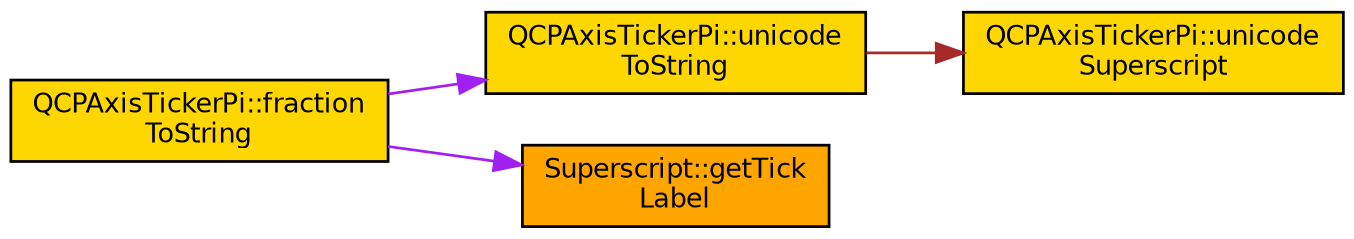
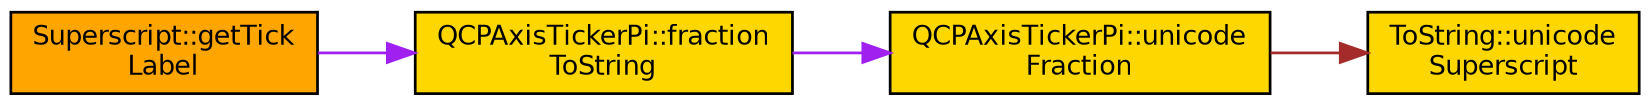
node "QCPAxisTickerPi::unicode ToString": label "QCPAxisTickerPi::unicode ToString" -> "QCPAxisTickerPi::unicode Fraction"
node "QCPAxisTickerPi::unicode Superscript": label "QCPAxisTickerPi::unicode Superscript" -> "ToString::unicode Superscript"
edge "QCPAxisTickerPi::fraction ToString" -> "Superscript::getTick Label": reversed
